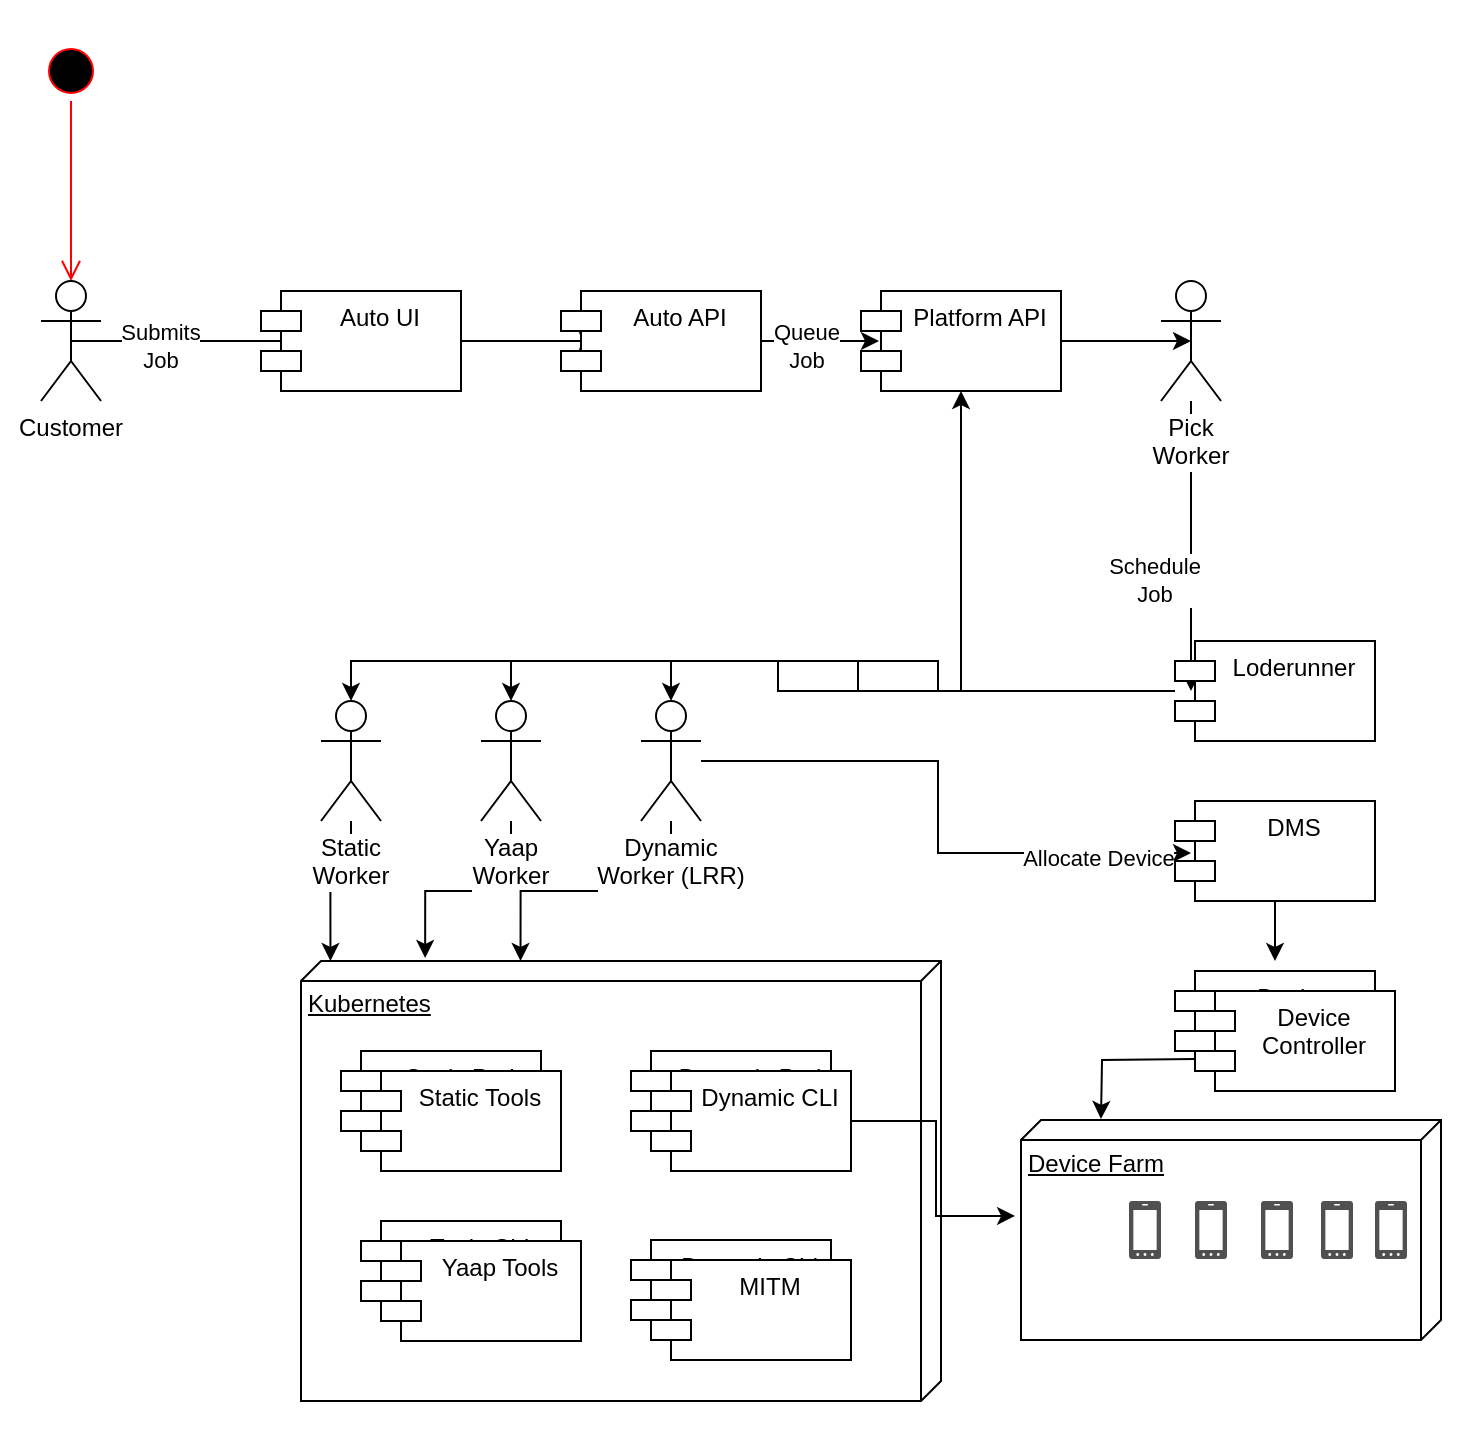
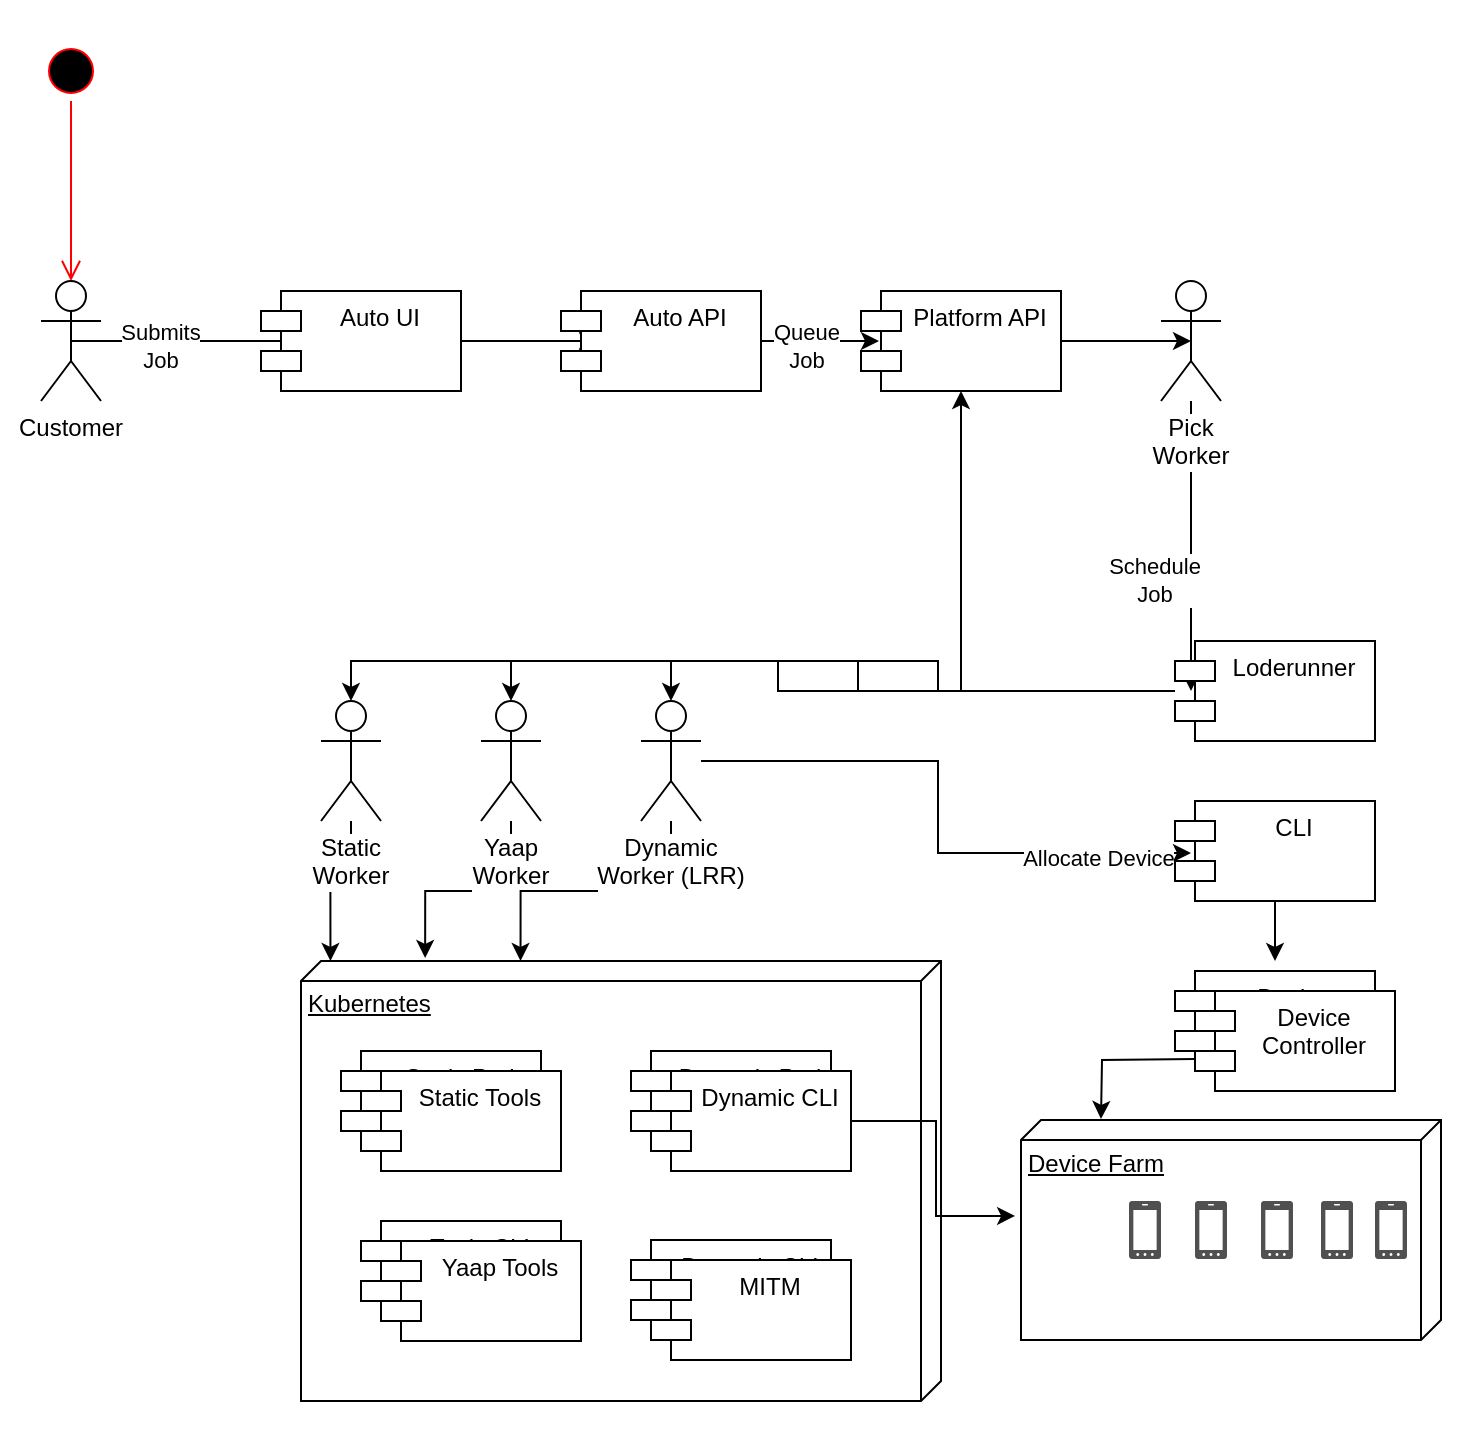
node "DMS": label "DMS" -> "CLI"
